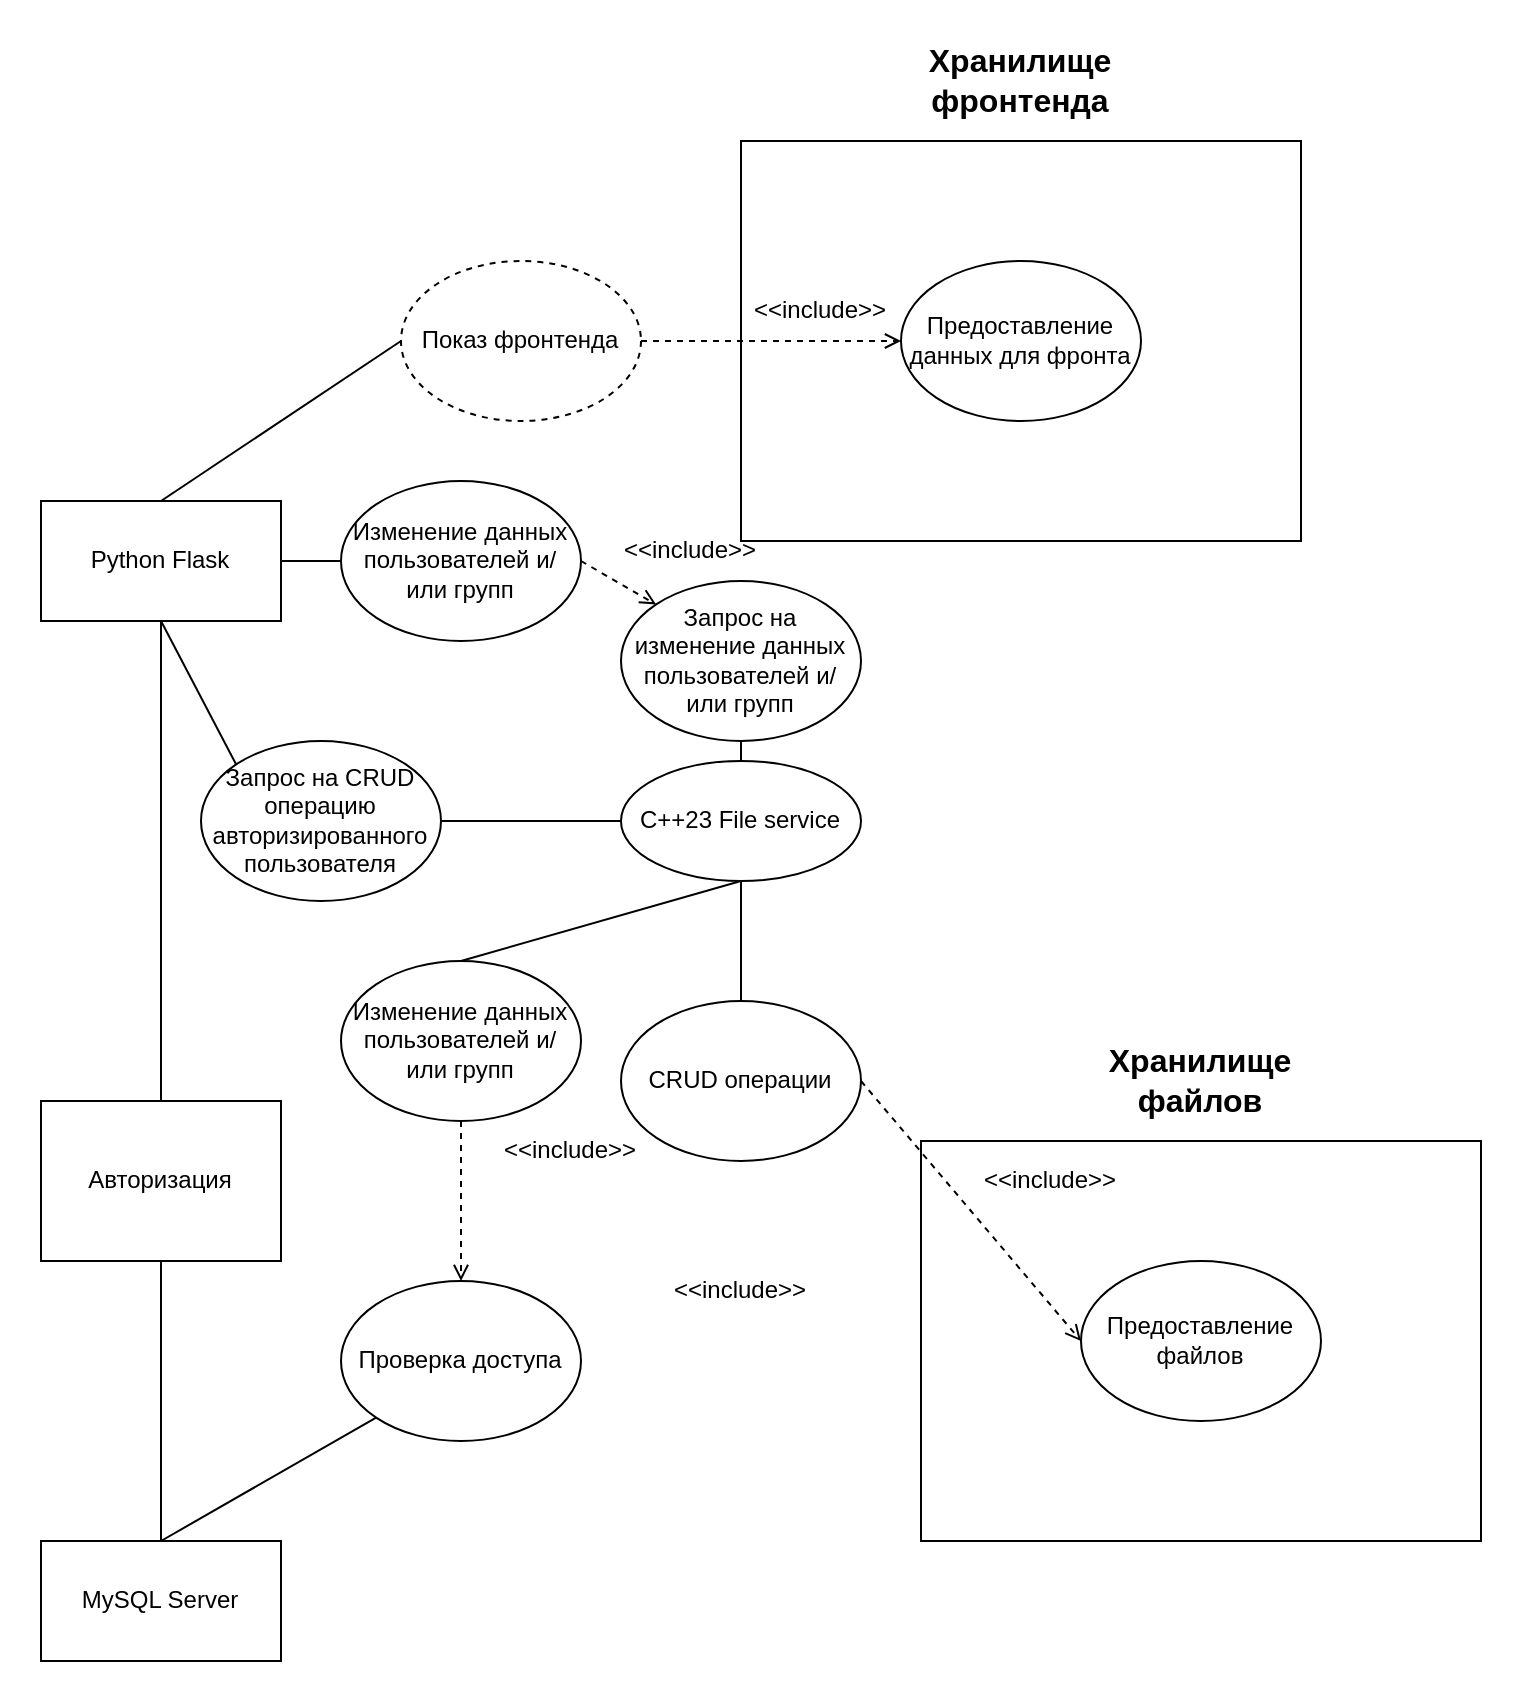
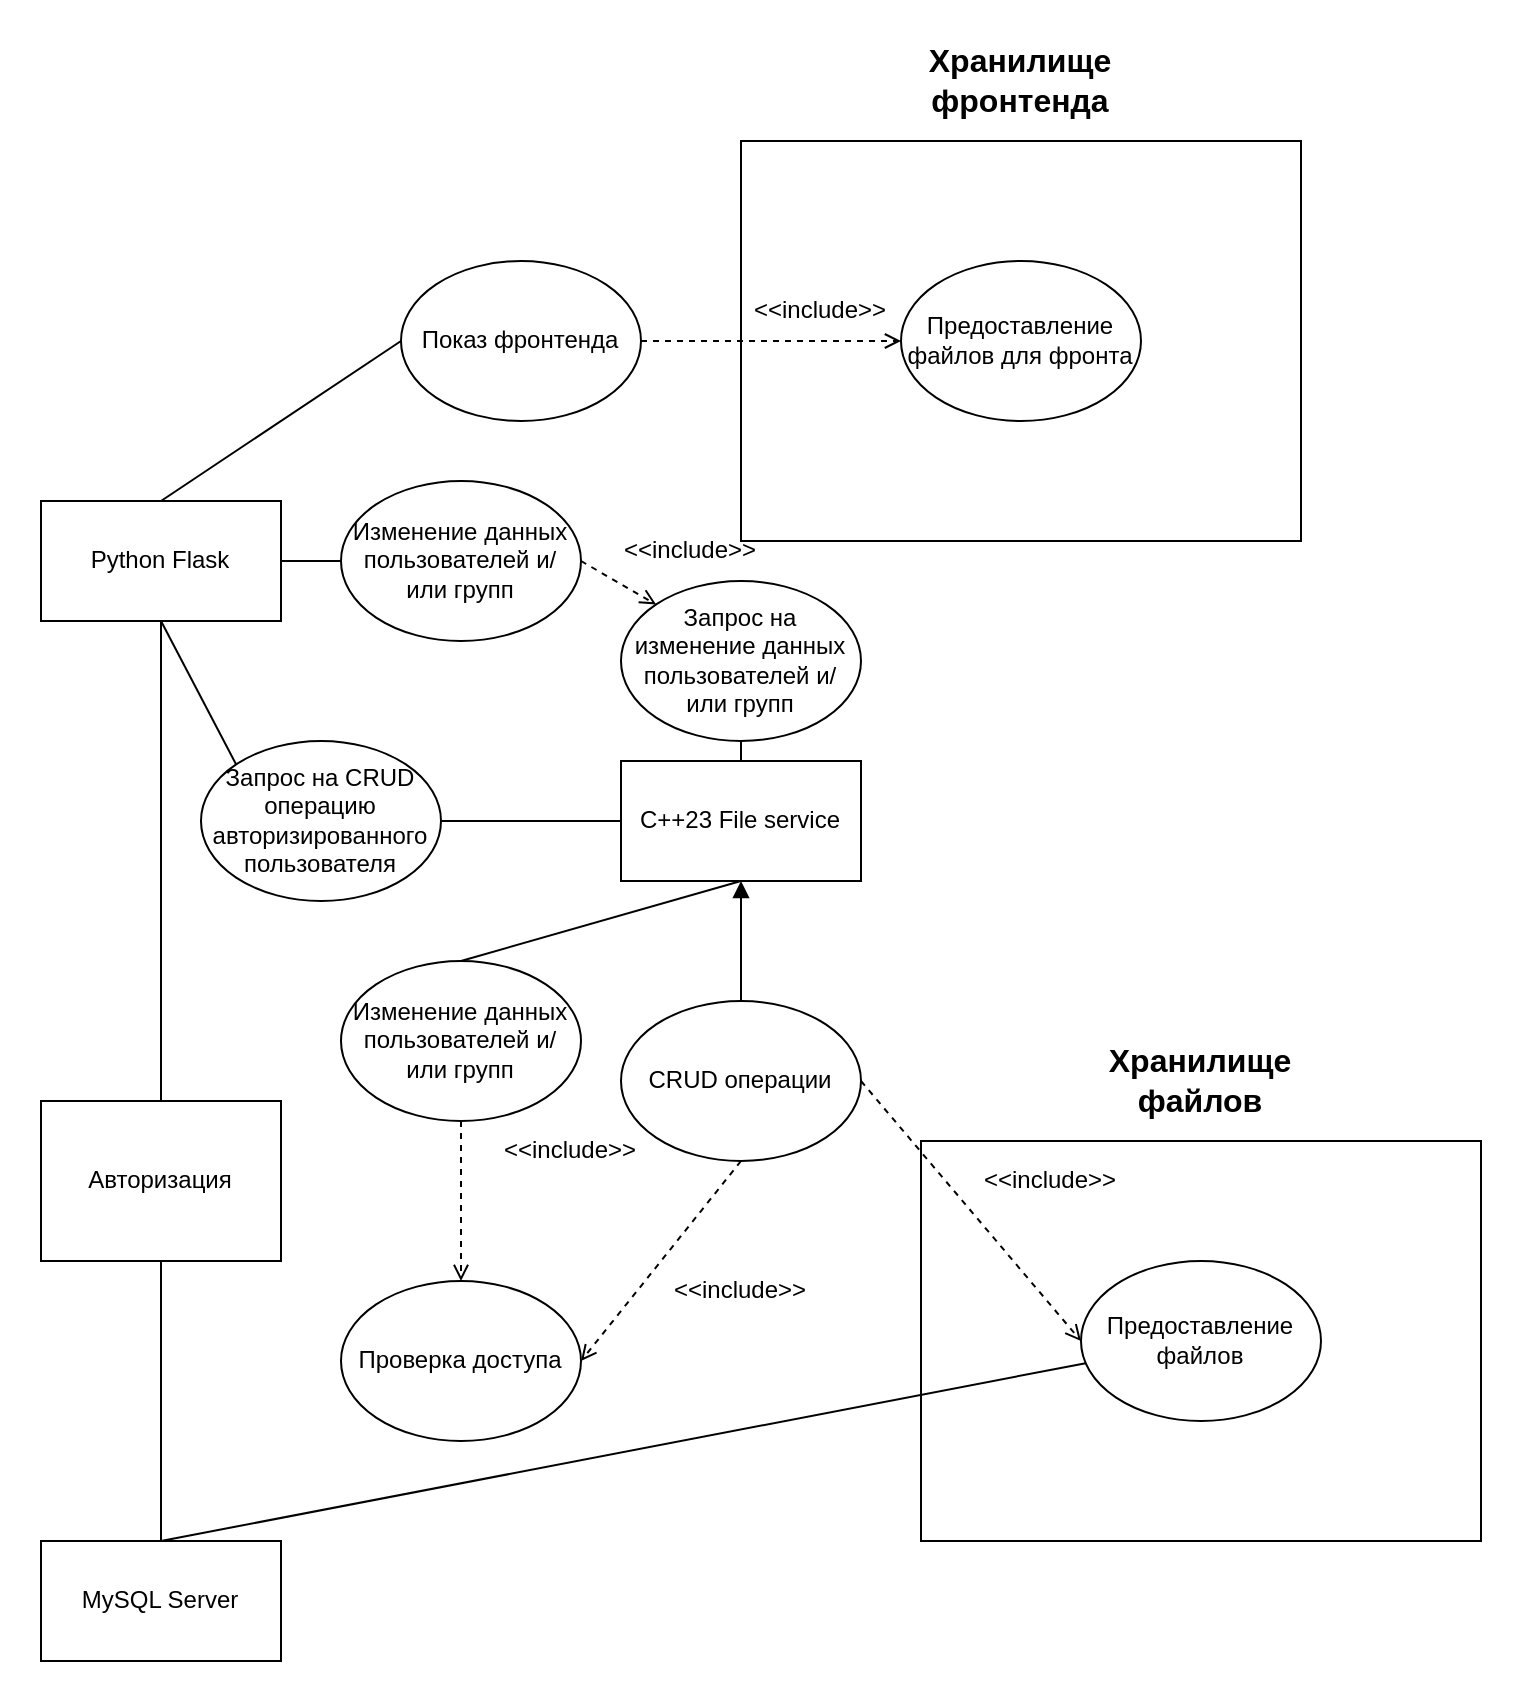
node "Показ фронтенда": style dashed -> solid
node "Предоставление данных для фронта": label "Предоставление данных для фронта" -> "Предоставление файлов для фронта"
node "C++23 File service": shape ellipse -> rectangle
edge "C++23 File service" -- "CRUD операции": arrowhead none -> block
edge "CRUD операции" -> "Проверка доступа": added
edge "Проверка доступа" -- "MySQL Server": now "Предоставление файлов" -- "MySQL Server"
